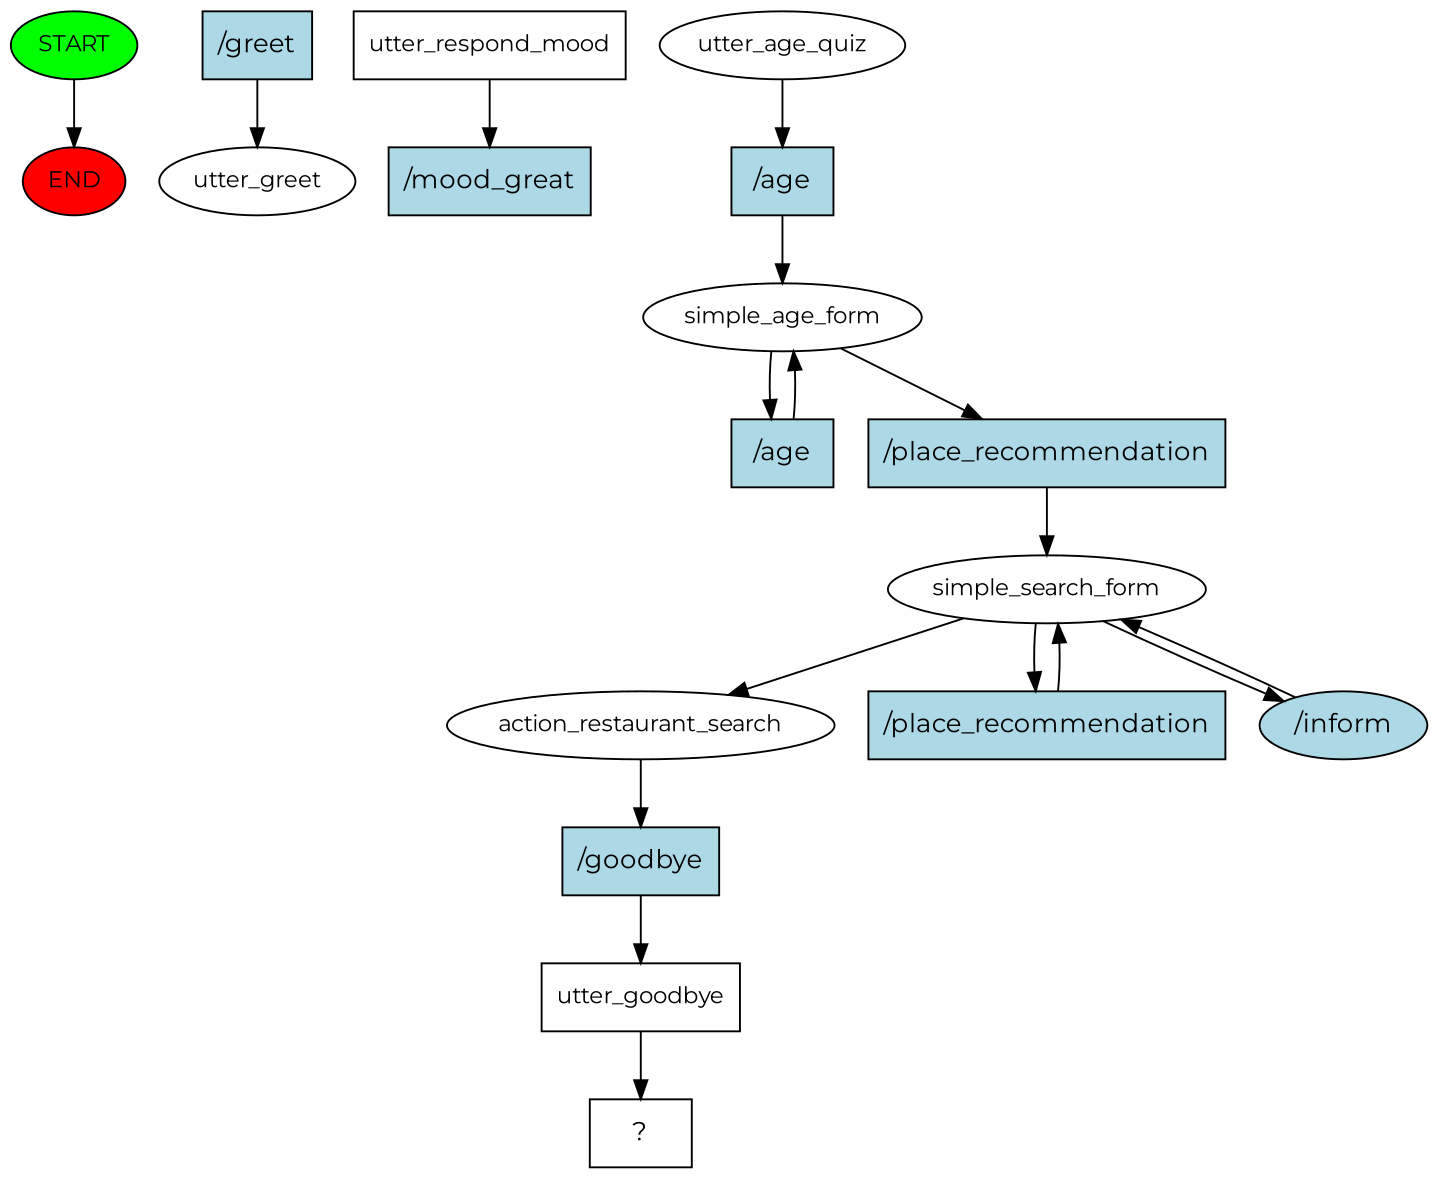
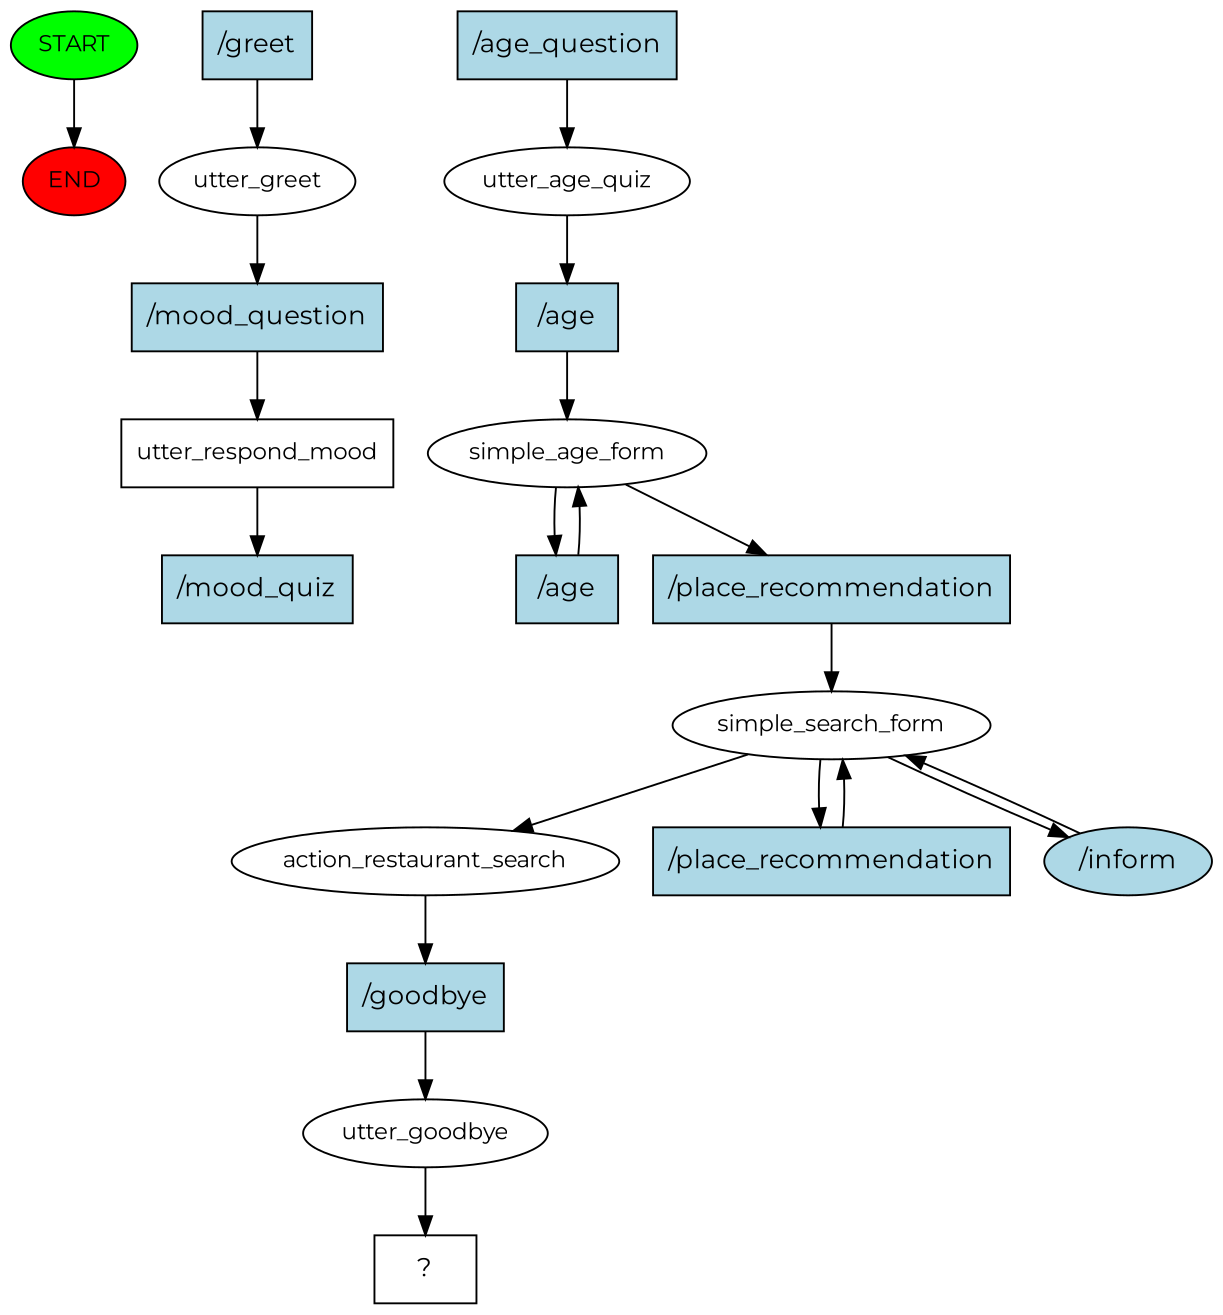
node "/age_question": added
node "/mood_great": label "/mood_great" -> "/mood_quiz"
node "/mood_question": added
node "utter_goodbye": shape box -> ellipse
